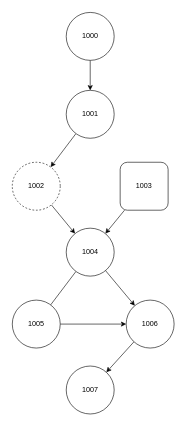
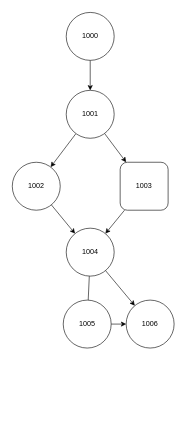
edge "1001" -> "1003": added
node "1002": style dashed -> solid
node "1005": moved (36, 324) -> (87, 324)
edge "1006" -> "1007": removed
node "1007": removed
